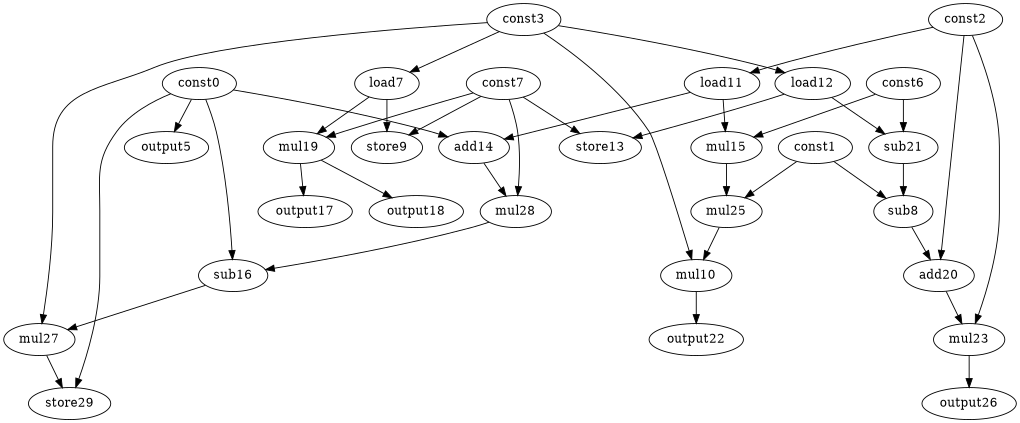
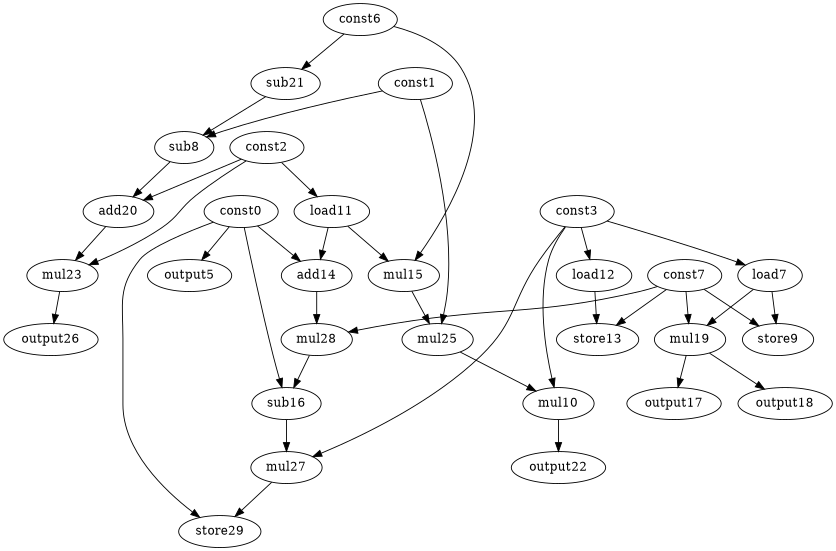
edge "load12" -> "sub21": removed
